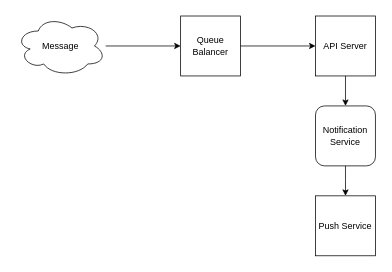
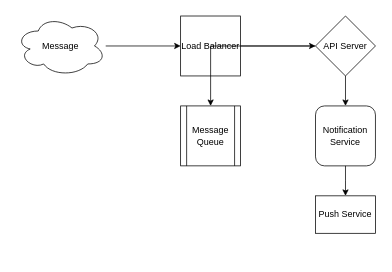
node "Queue Balancer": label "Queue Balancer" -> "Load Balancer"
node "API Server": shape rectangle -> diamond
edge "API Server" -> "Message Queue": added
node "Message Queue": added
node "Push Service": size 60x60 -> 60x38
